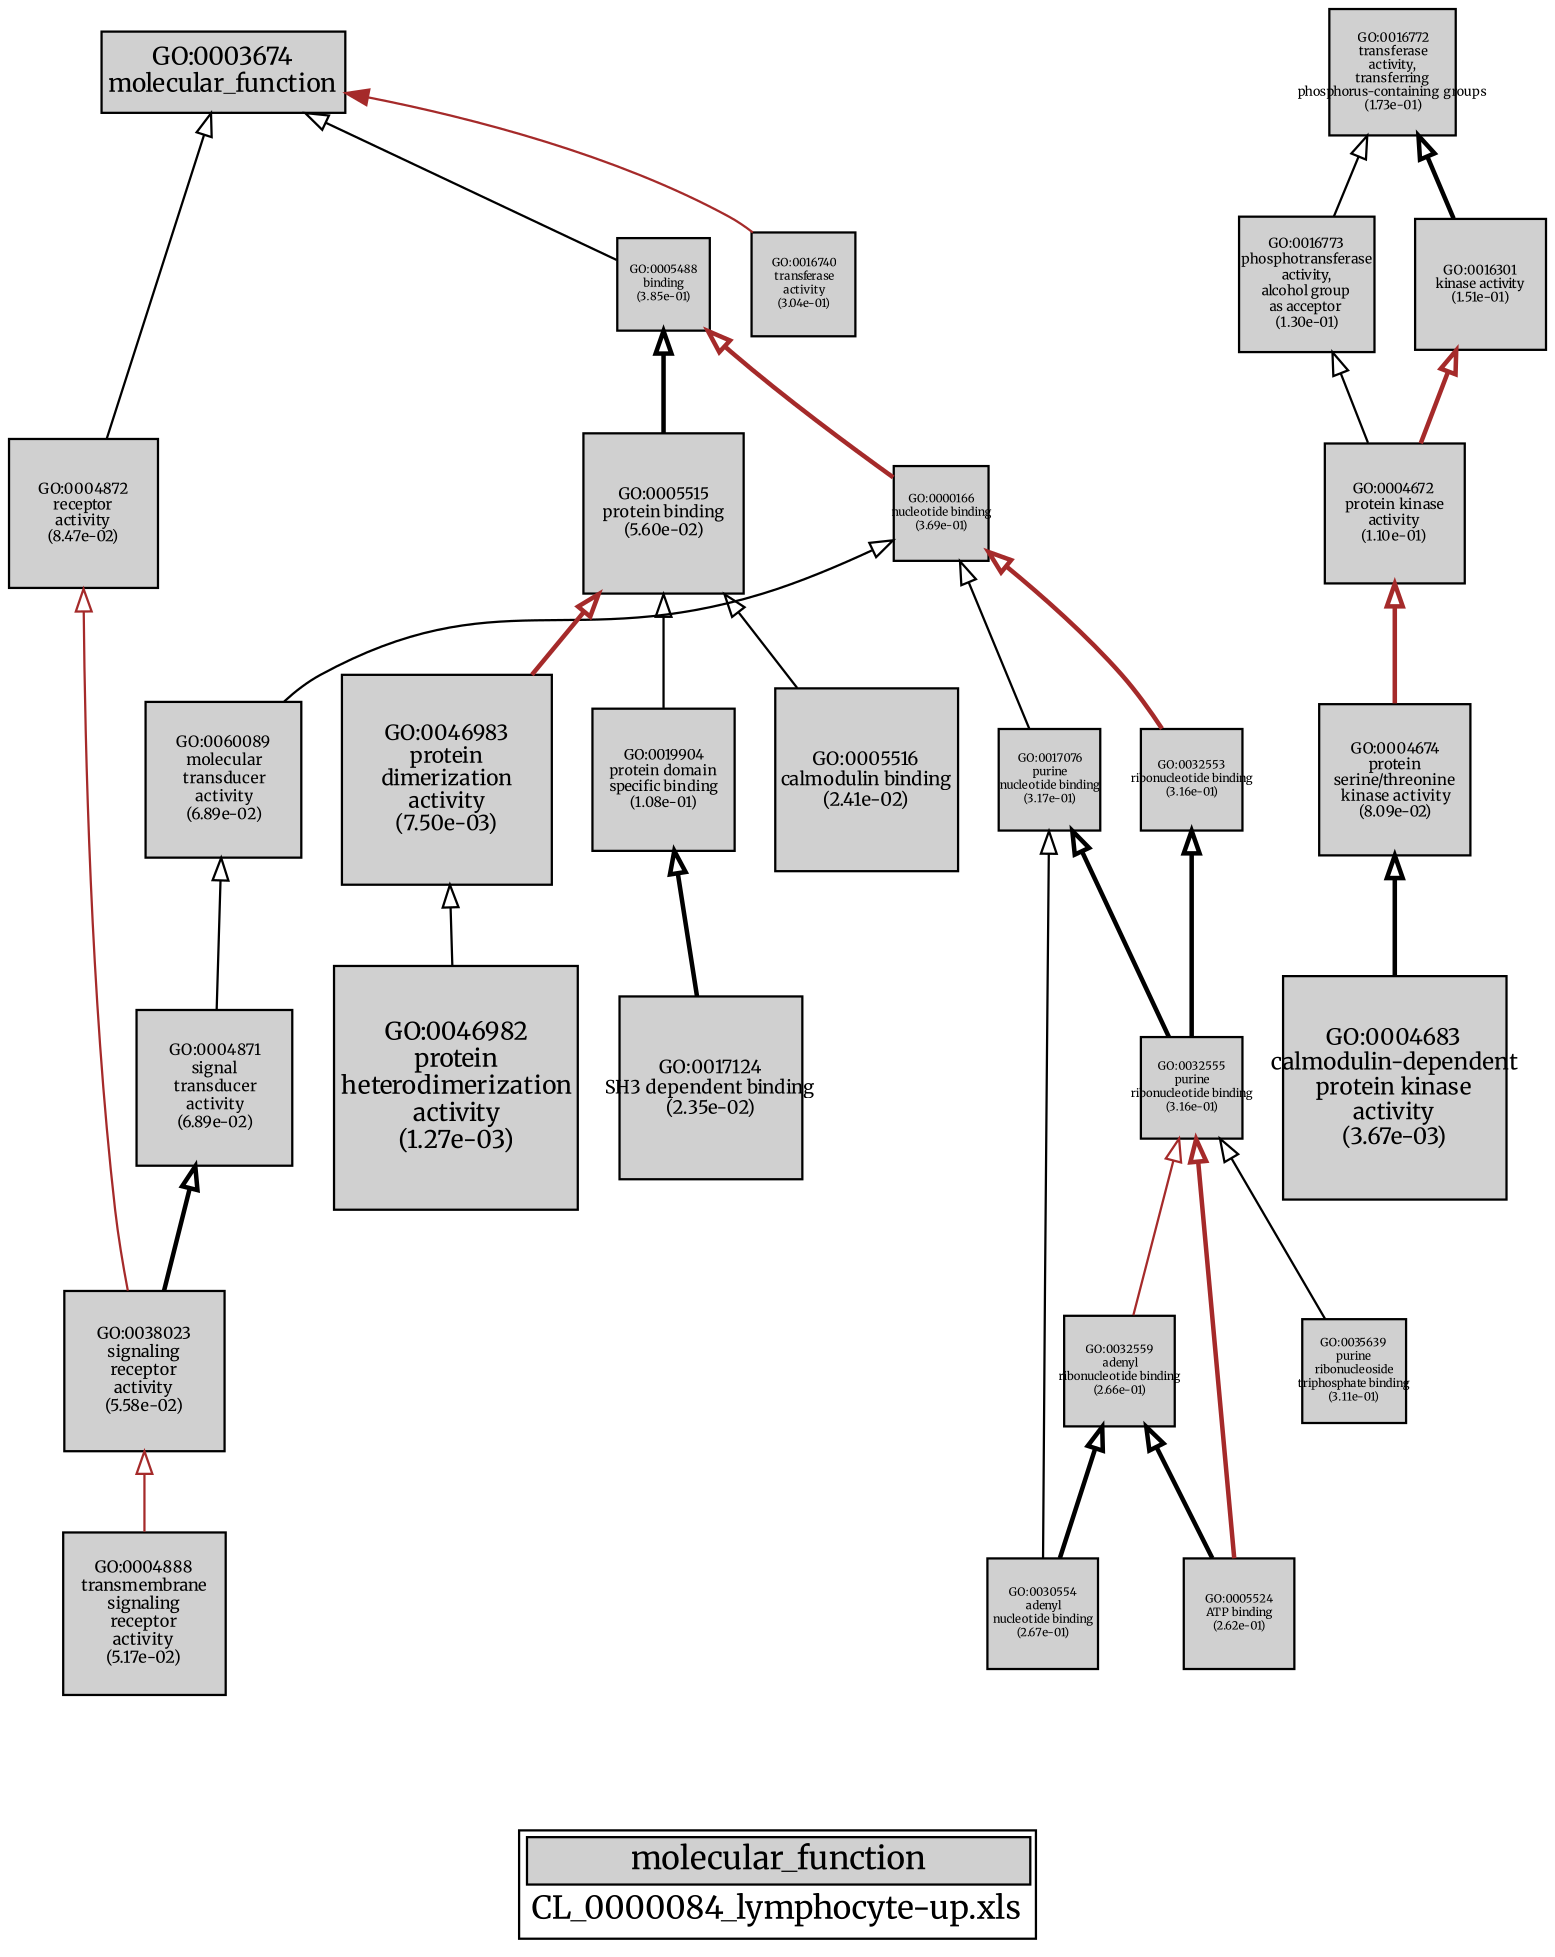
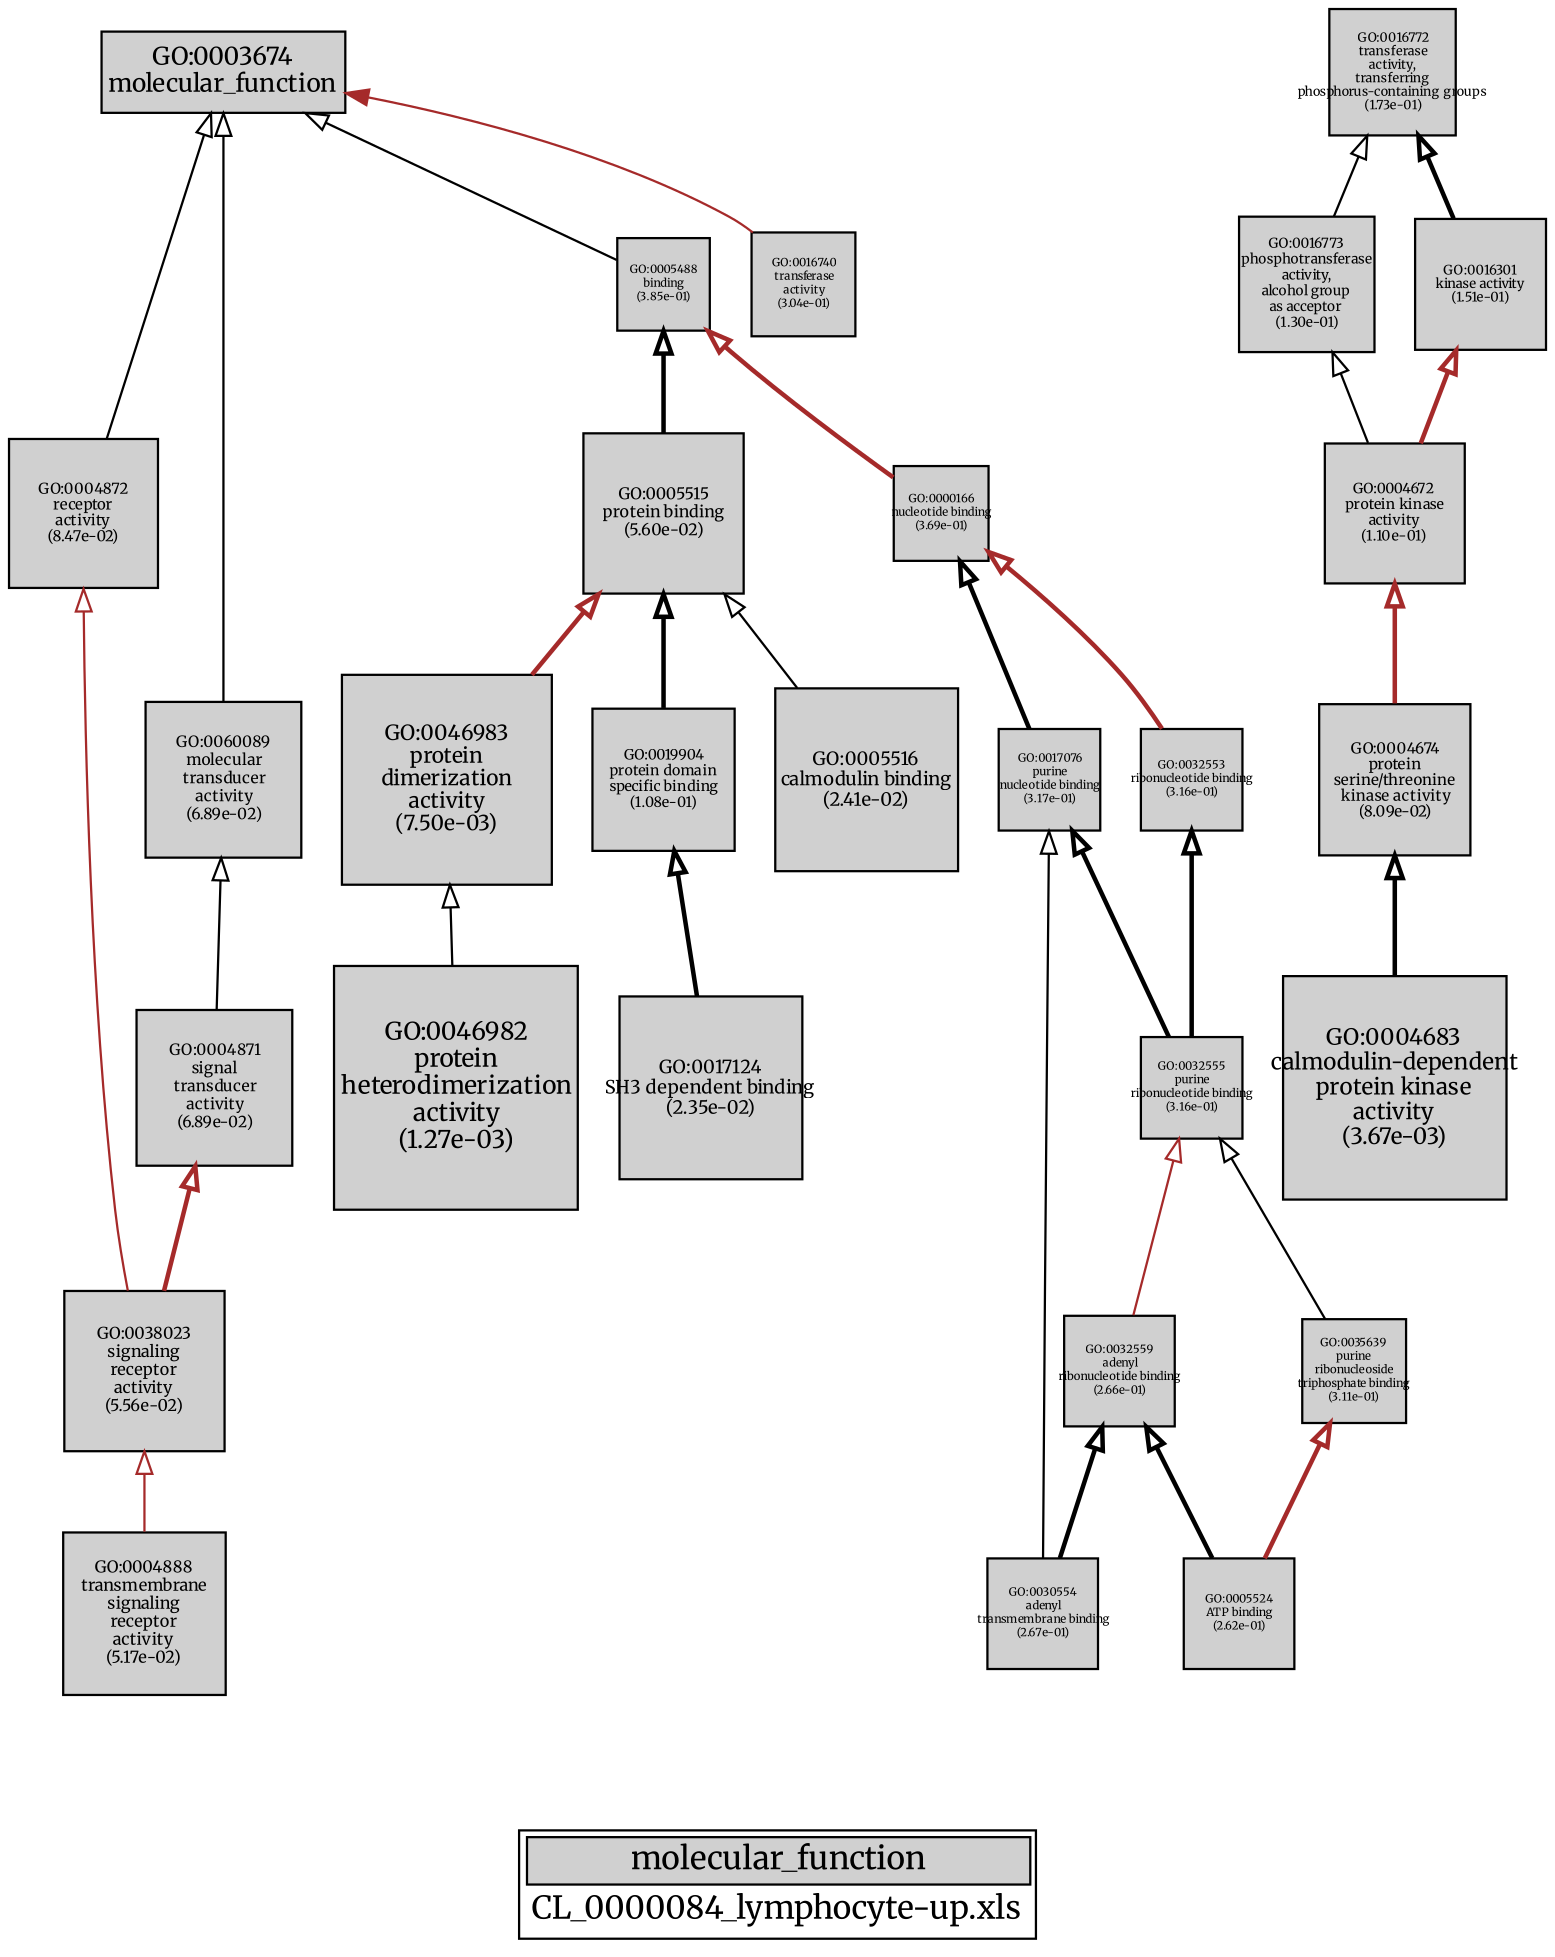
edge "GO:0060089" -> "GO:0000166": now "GO:0060089" -> "GO:0003674"
edge "GO:0017076" -> "GO:0000166": style solid -> bold
edge "GO:0019904" -> "GO:0005515": style solid -> bold
edge "GO:0038023" -> "GO:0004871": color black -> brown
edge "GO:0005524" -> "GO:0032555": now "GO:0005524" -> "GO:0035639"
node "GO:0038023": text "(5.58e-02)" -> "(5.56e-02)"
node "GO:0030554": text "nucleotide binding" -> "transmembrane binding"
